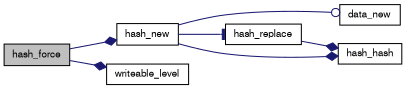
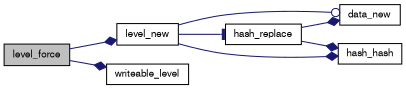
edge "hash_replace" -> "data_new": added
node "hash_new": label "hash_new" -> "level_new"
node "hash_force": label "hash_force" -> "level_force"
